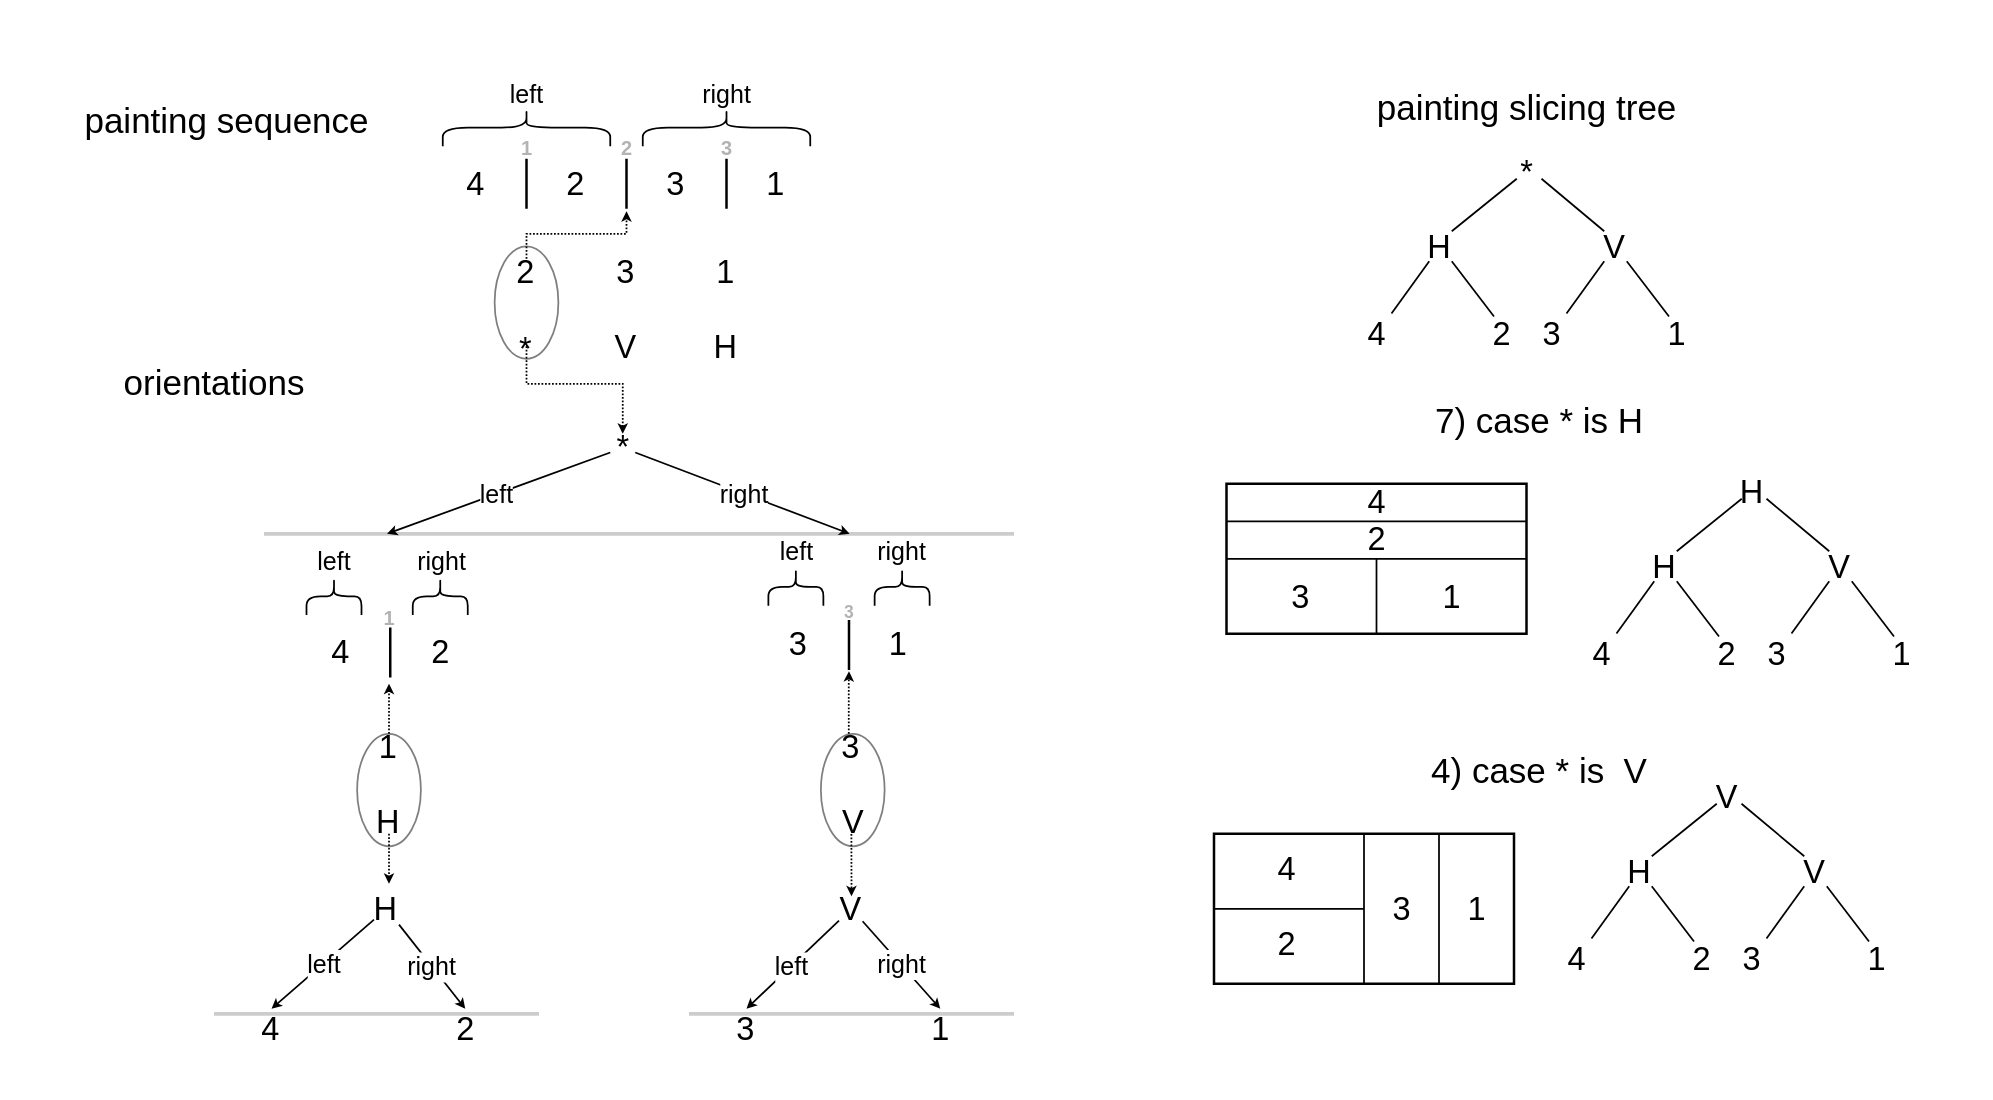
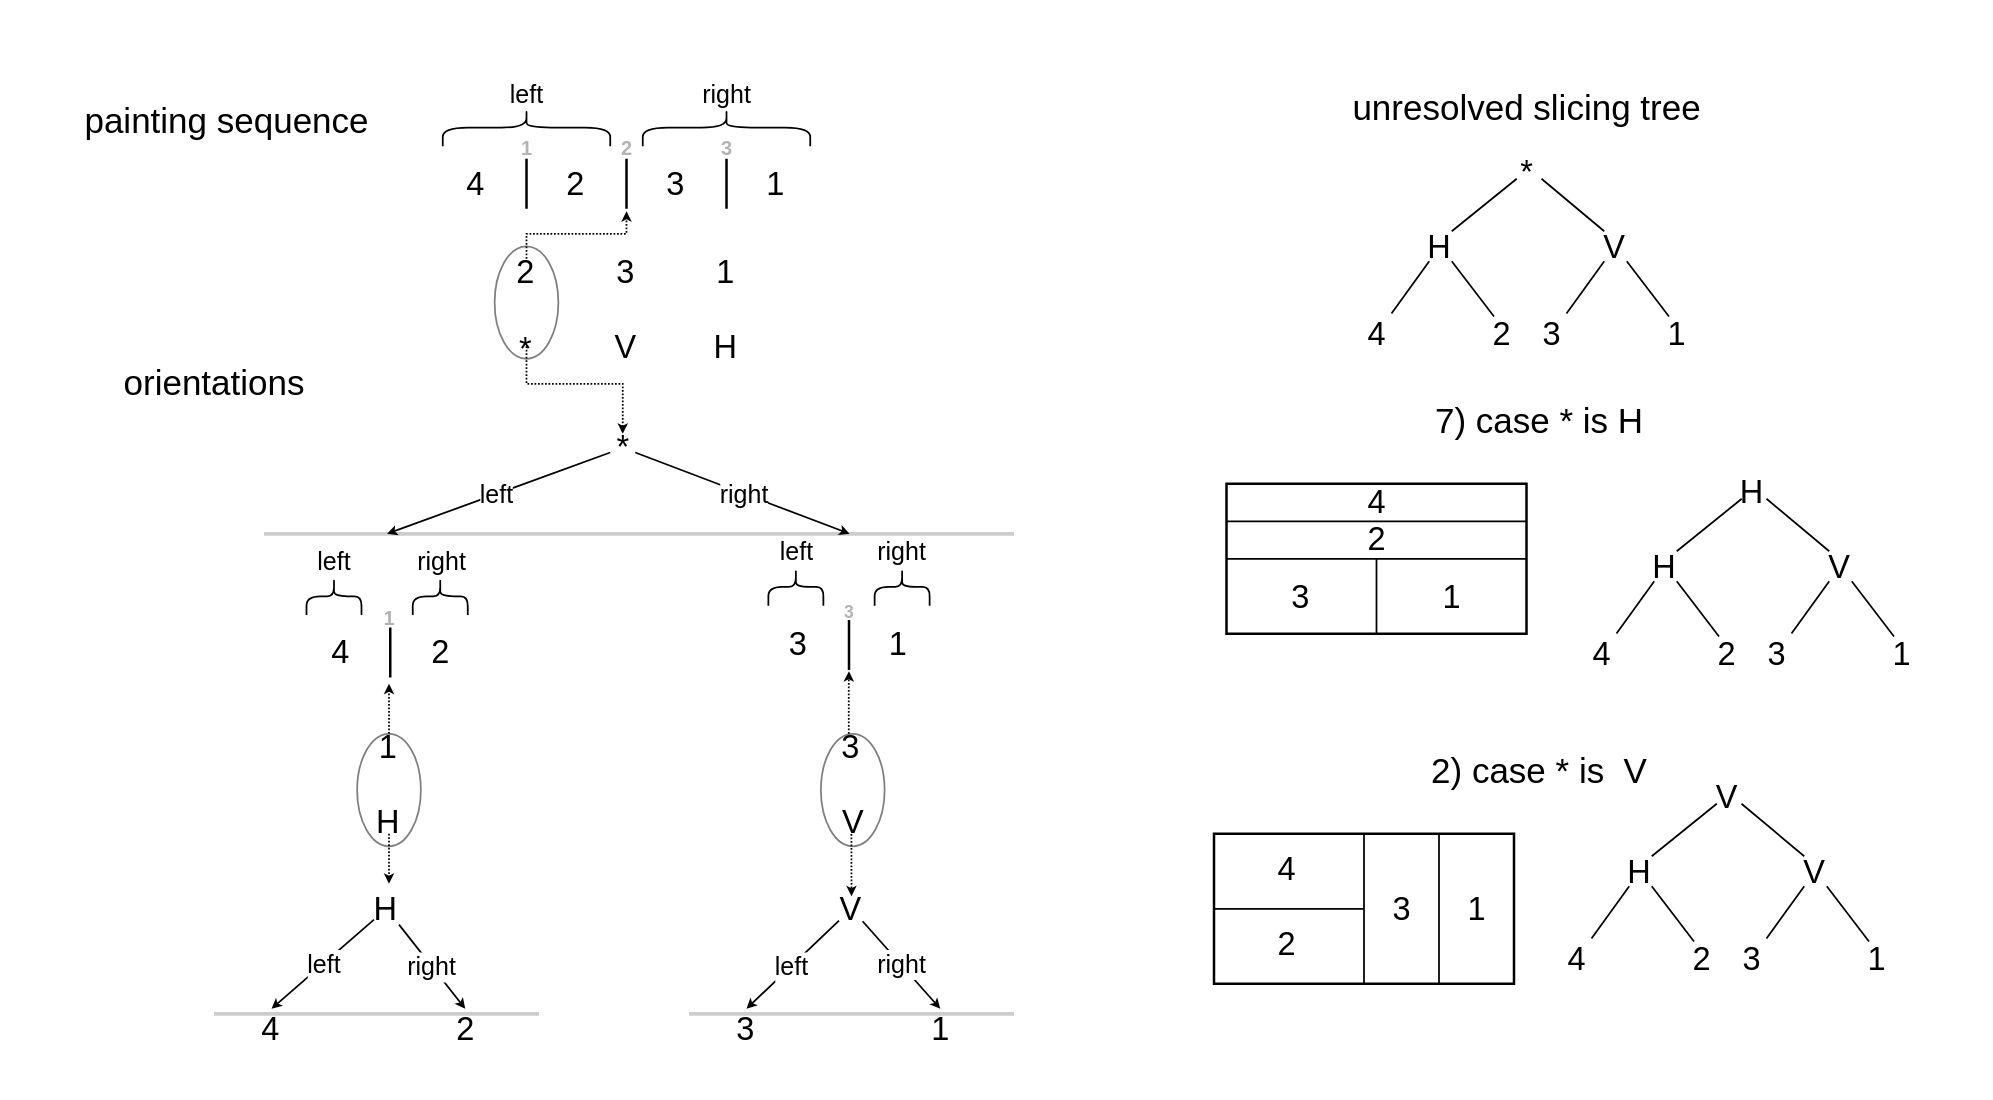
node "painting slicing tree": label "painting slicing tree" -> "unresolved slicing tree"
node "4) case * is V": label "4) case * is V" -> "2) case * is V"
